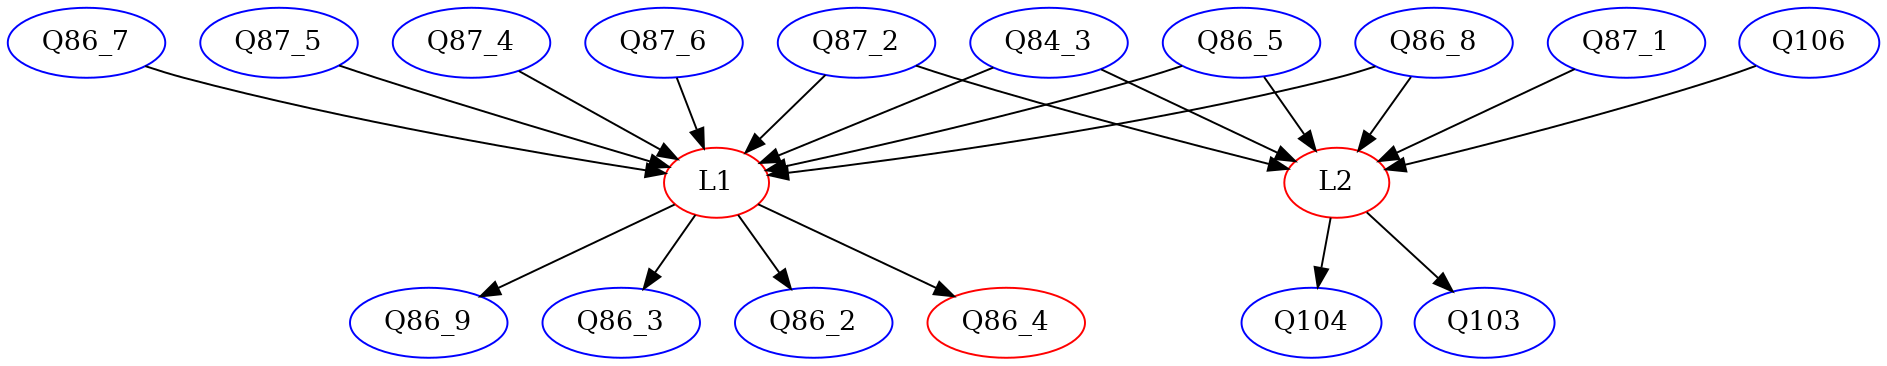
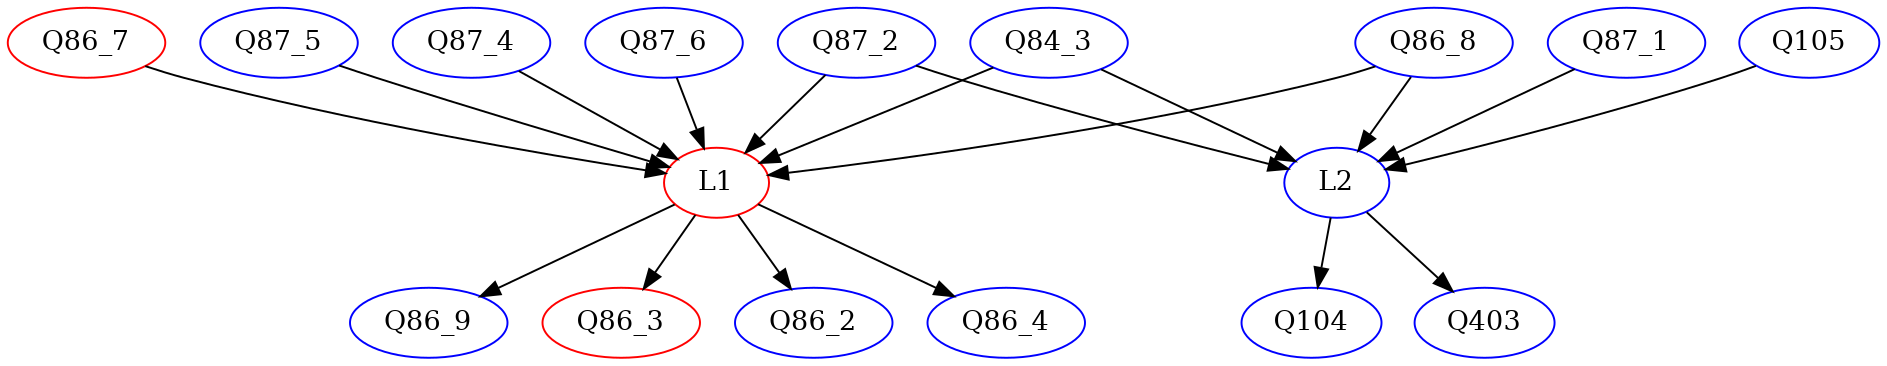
node "Q86_7": color blue -> red
node "Q86_5": removed
node "Q106": label "Q106" -> "Q105"
node "L2": color red -> blue
node "Q86_3": color blue -> red
node "Q86_4": color red -> blue
node "Q103": label "Q103" -> "Q403"
